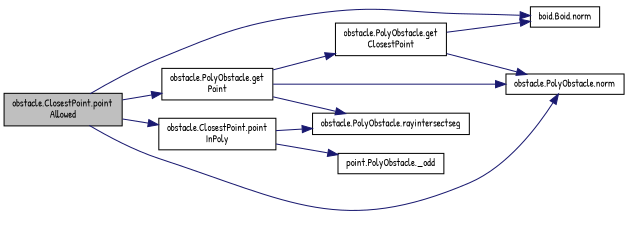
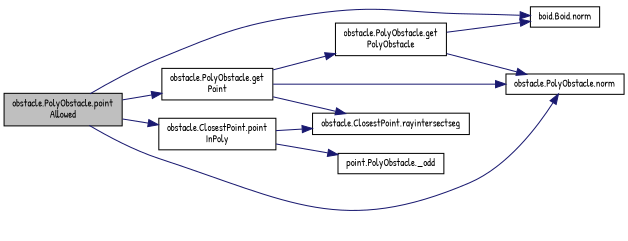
node "obstacle.PolyObstacle.get ClosestPoint": label "obstacle.PolyObstacle.get ClosestPoint" -> "obstacle.PolyObstacle.get PolyObstacle"
node "obstacle.ClosestPoint.point Allowed": label "obstacle.ClosestPoint.point Allowed" -> "obstacle.PolyObstacle.point Allowed"
node "obstacle.PolyObstacle.rayintersectseg": label "obstacle.PolyObstacle.rayintersectseg" -> "obstacle.ClosestPoint.rayintersectseg"
